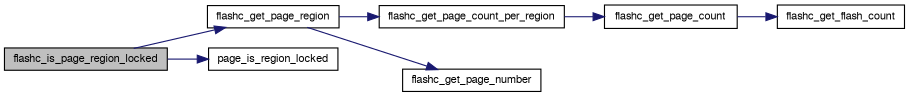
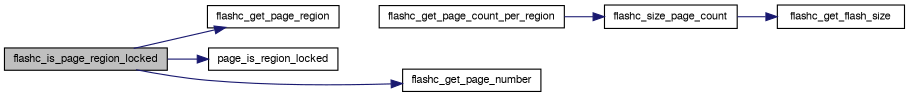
edge "flashc_get_page_region" -> "flashc_get_page_count_per_region": removed
node "flashc_get_page_count": label "flashc_get_page_count" -> "flashc_size_page_count"
node "flashc_get_flash_count": label "flashc_get_flash_count" -> "flashc_get_flash_size"
edge "flashc_get_page_region" -> "flashc_get_page_number": now "flashc_is_page_region_locked" -> "flashc_get_page_number"
